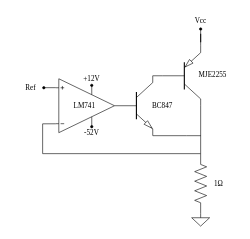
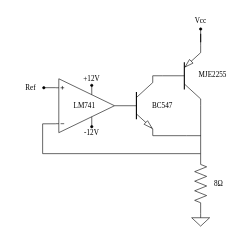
node "BC847": label "BC847" -> "BC547"
node "-52V": label "-52V" -> "-12V"
node "1Ω": label "1Ω" -> "8Ω"
